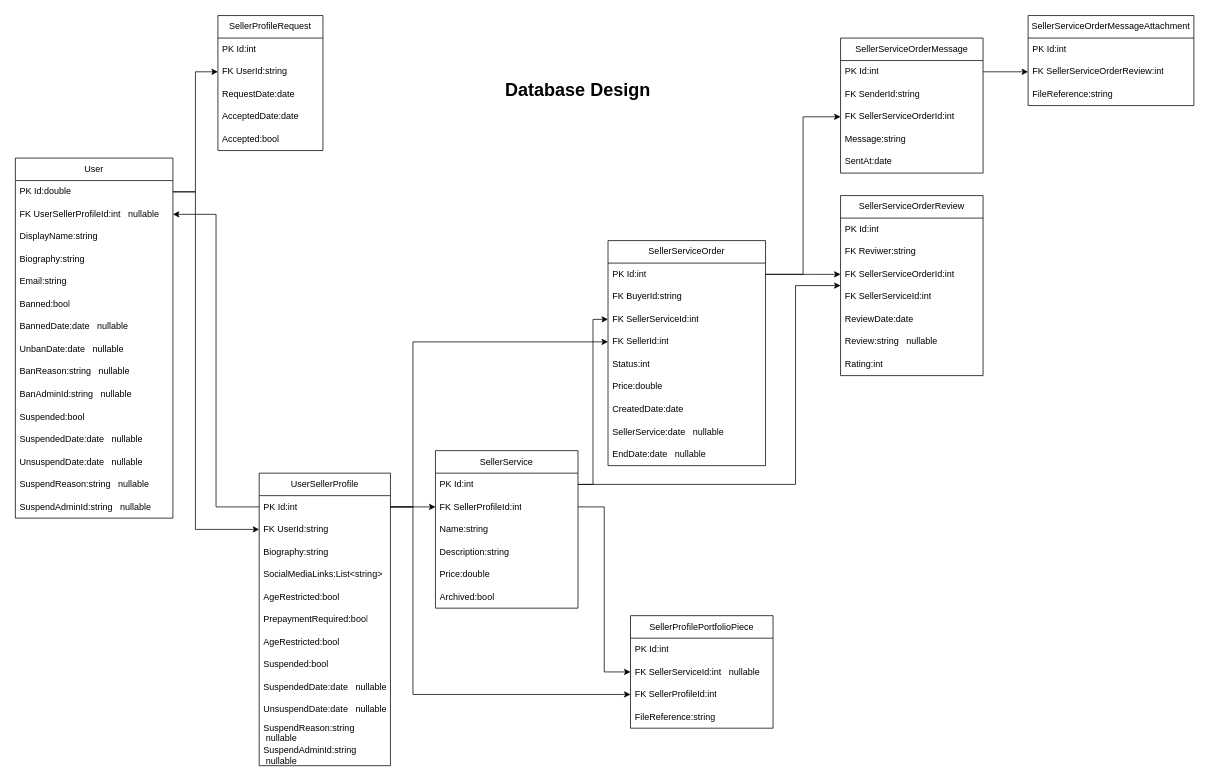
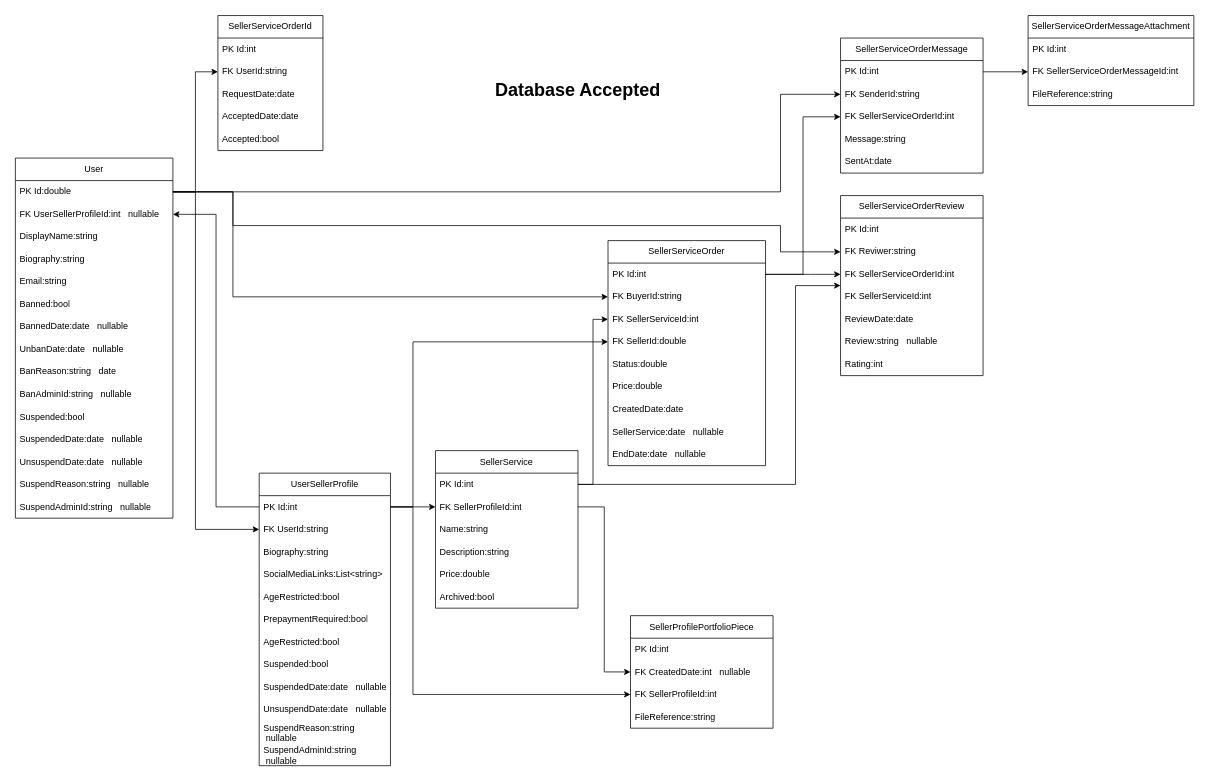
node "SellerProfileRequest": label "SellerProfileRequest" -> "SellerServiceOrderId"
node "FK SellerServiceOrderReview:int": label "FK SellerServiceOrderReview:int" -> "FK SellerServiceOrderMessageId:int"
node "Database Design": label "Database Design" -> "Database Accepted"
edge "PK Id:double" -> "FK SenderId:string": added
edge "PK Id:double" -> "FK Reviwer:string": added
edge "PK Id:double" -> "FK BuyerId:string": added
node "FK SellerId:int": label "FK SellerId:int" -> "FK SellerId:double"
node "Status:int": label "Status:int" -> "Status:double"
node "BanReason:string nullable": label "BanReason:string nullable" -> "BanReason:string date"
node "FK SellerServiceId:int nullable": label "FK SellerServiceId:int nullable" -> "FK CreatedDate:int nullable"
